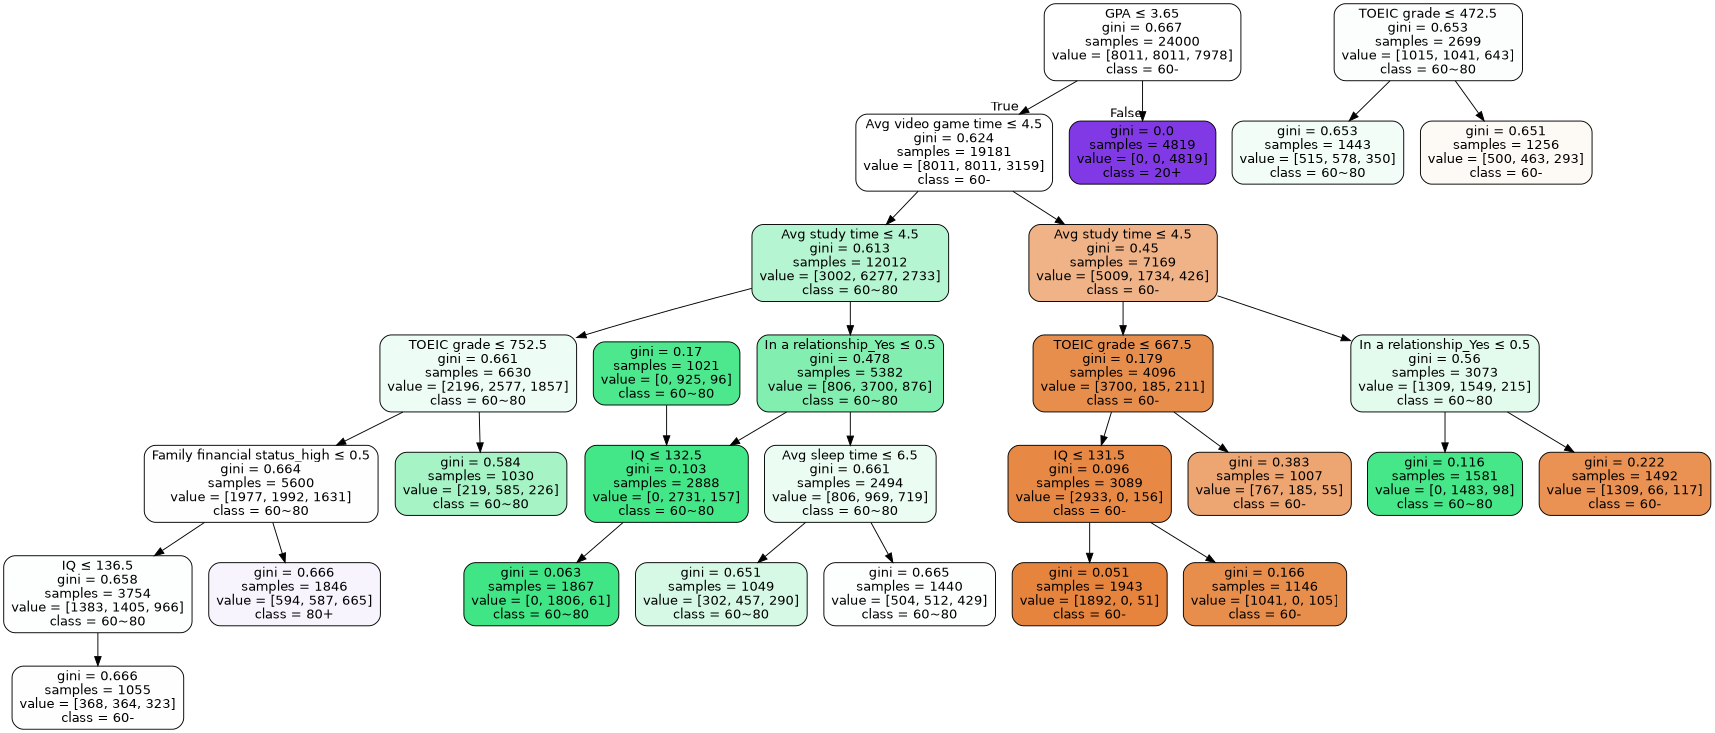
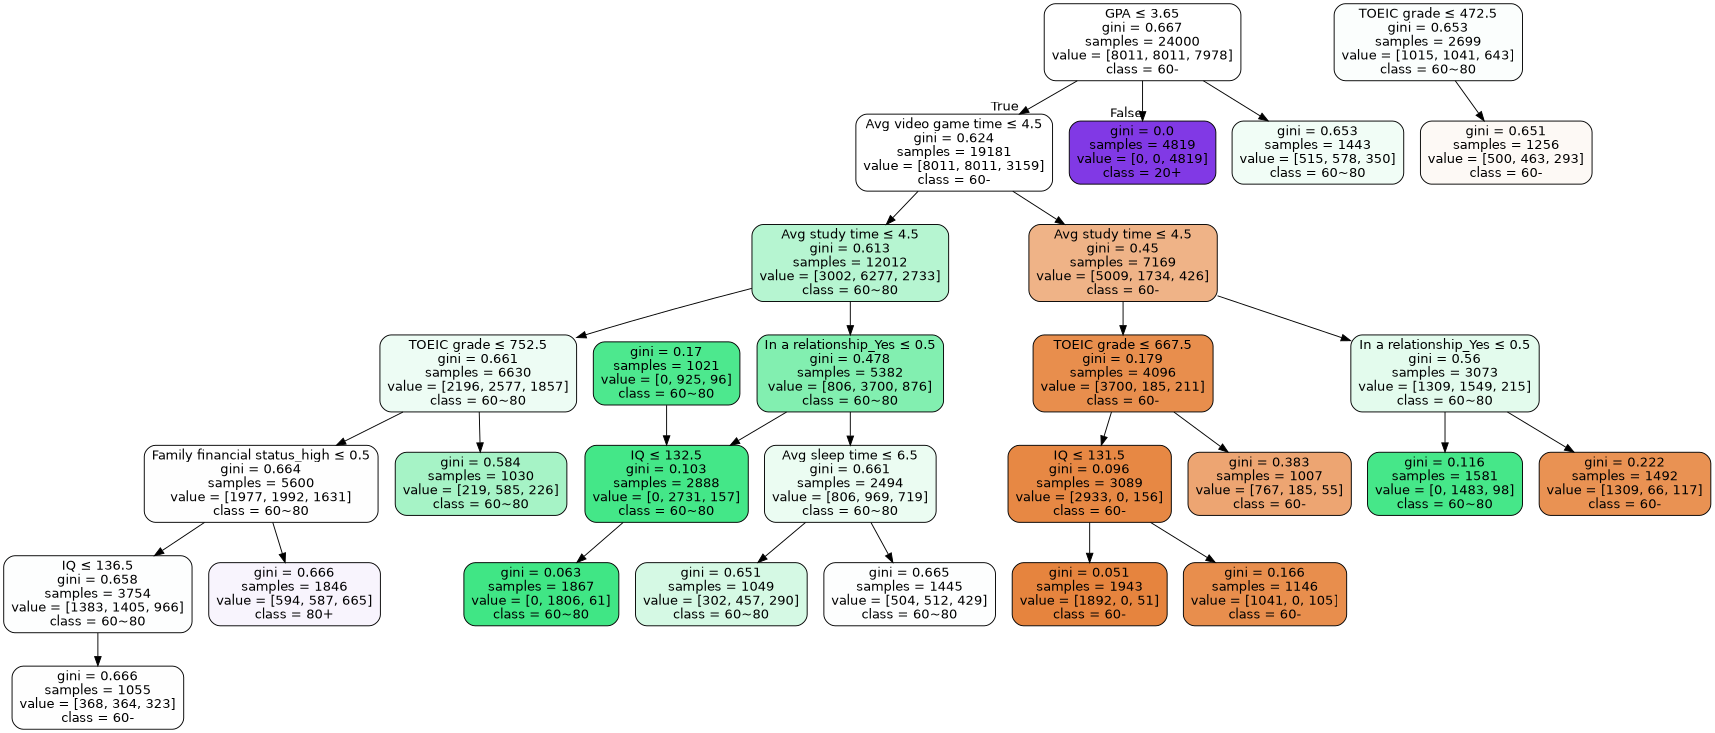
edge "TOEIC grade ≤ 472.5" -> "gini = 0.653": now "GPA ≤ 3.65" -> "gini = 0.653"
node "gini = 0.665": text "samples = 1440" -> "samples = 1445"
